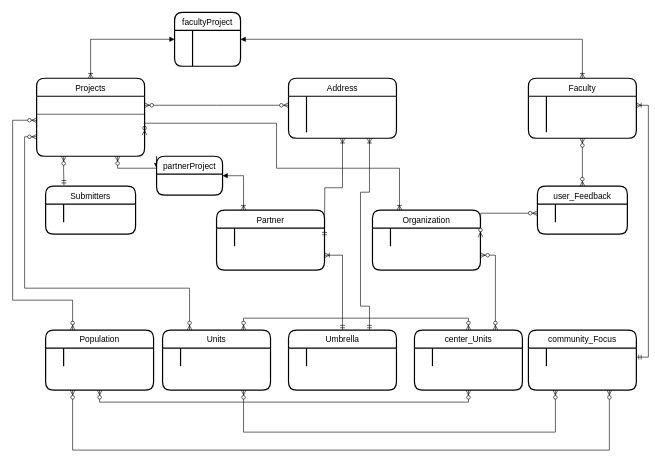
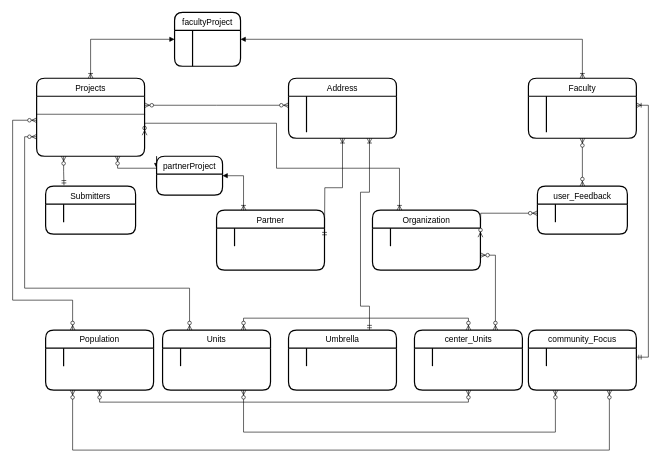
edge "Partner" -- "Umbrella": removed
